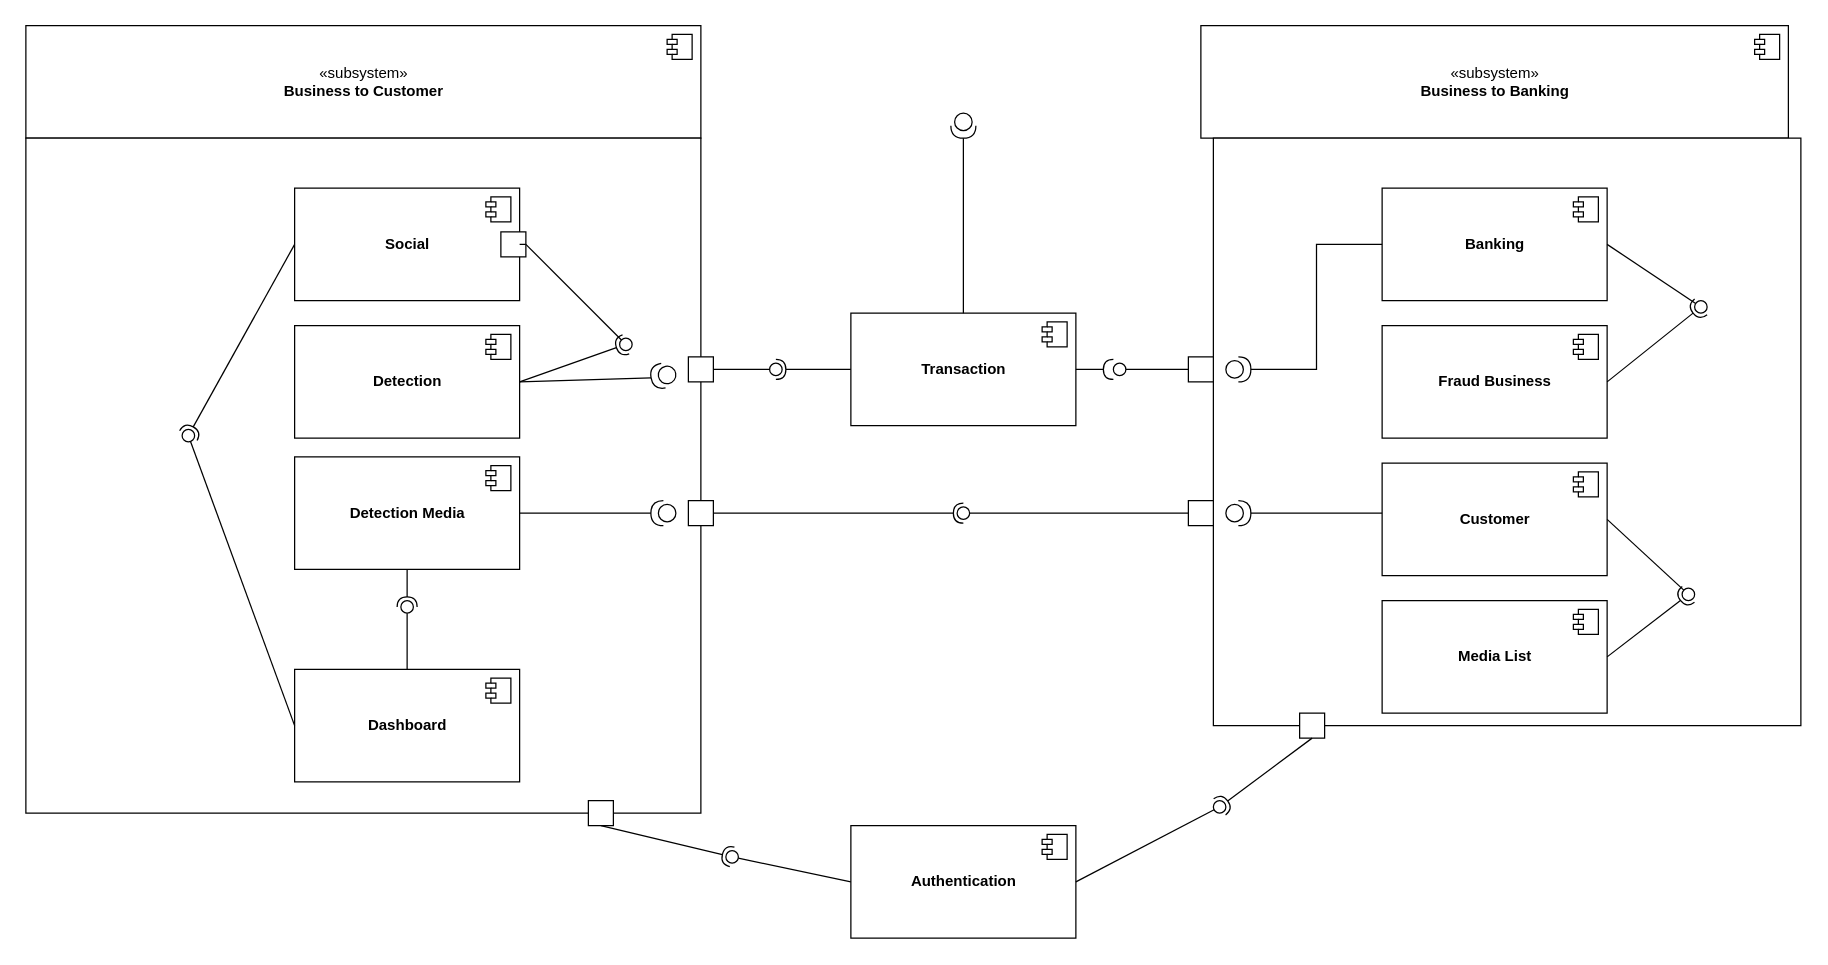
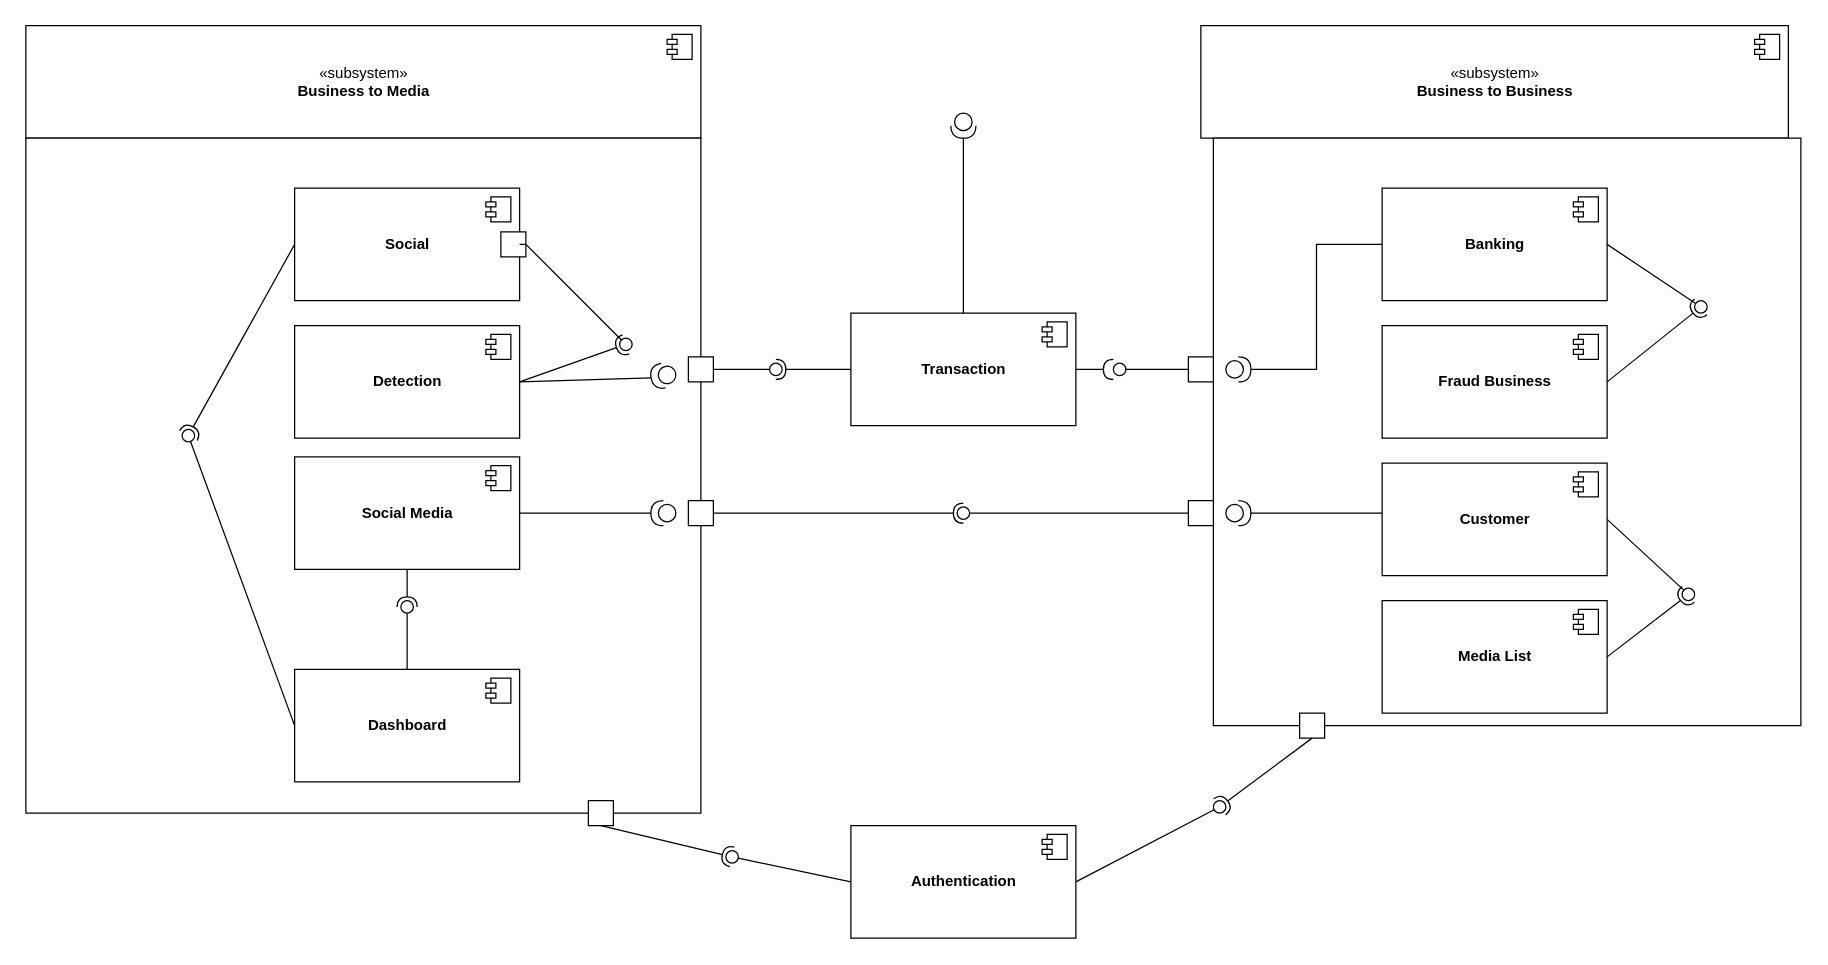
node "«subsystem» Business to Customer": label "«subsystem» Business to Customer" -> "«subsystem» Business to Media"
node "«subsystem» Business to Banking": label "«subsystem» Business to Banking" -> "«subsystem» Business to Business"
node "Detection Media": label "Detection Media" -> "Social Media"
